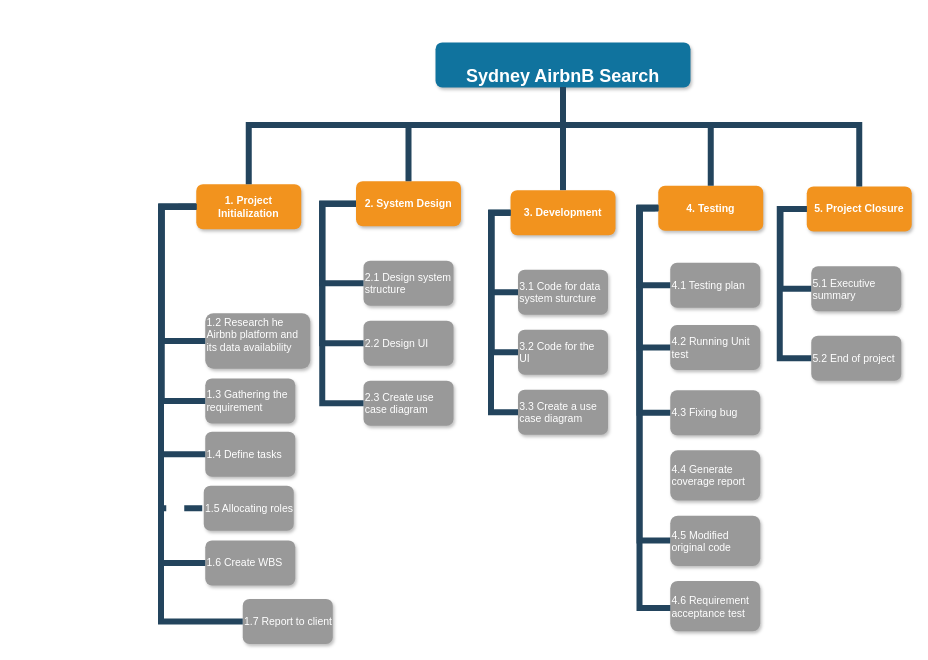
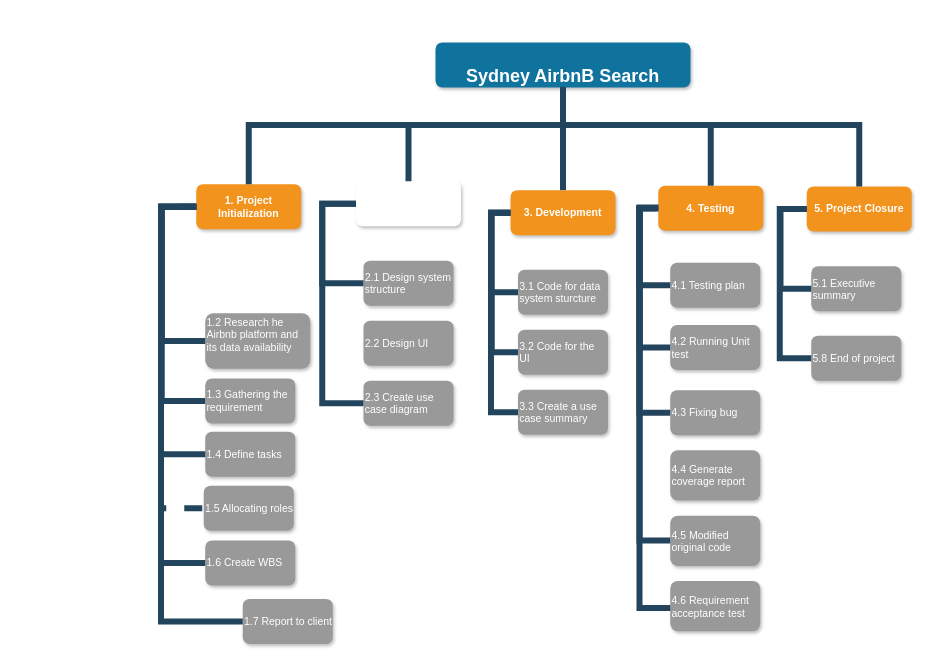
node "2. System Design": fillcolor #f2931e -> #ffffff
edge "2. System Design" -- "2.2 Design UI": removed
node "5.2 End of project": label "5.2 End of project" -> "5.8 End of project"
node "3.3 Create a use case diagram": label "3.3 Create a use case diagram" -> "3.3 Create a use case summary"
